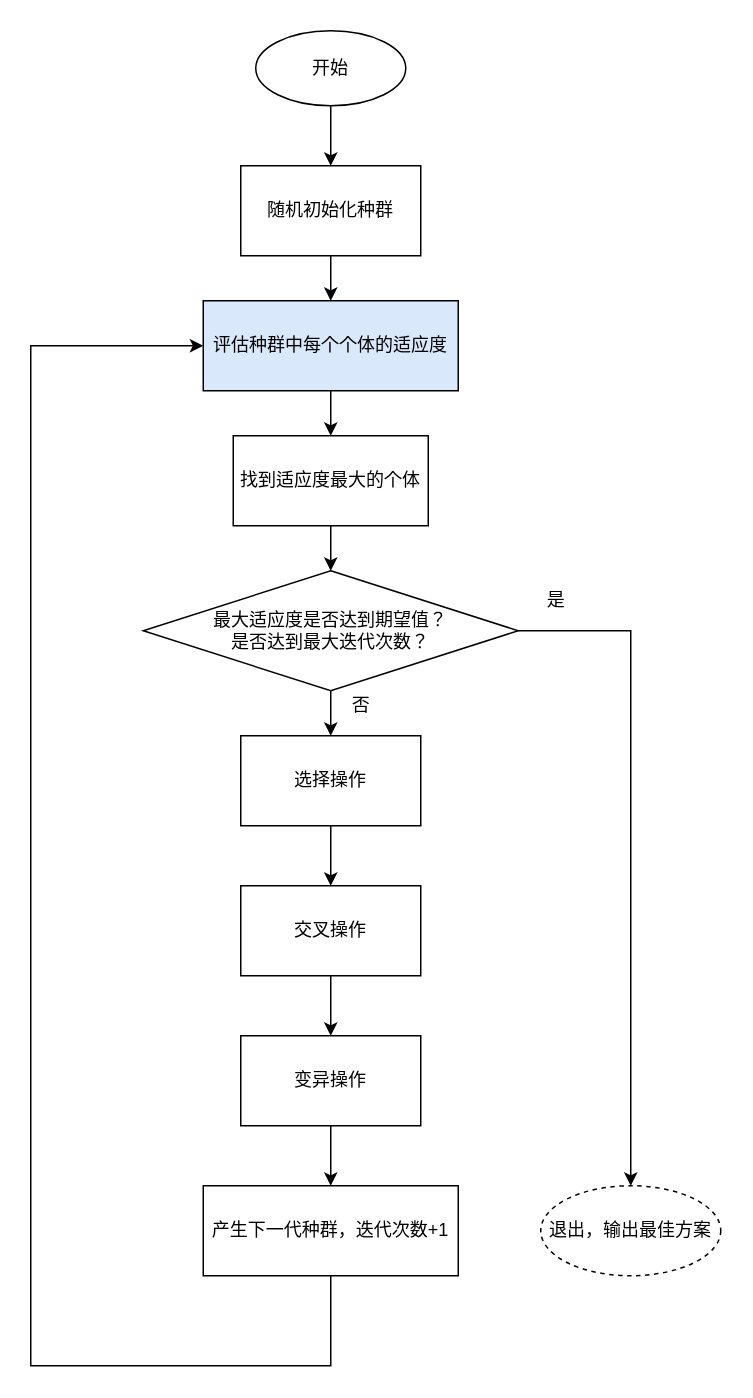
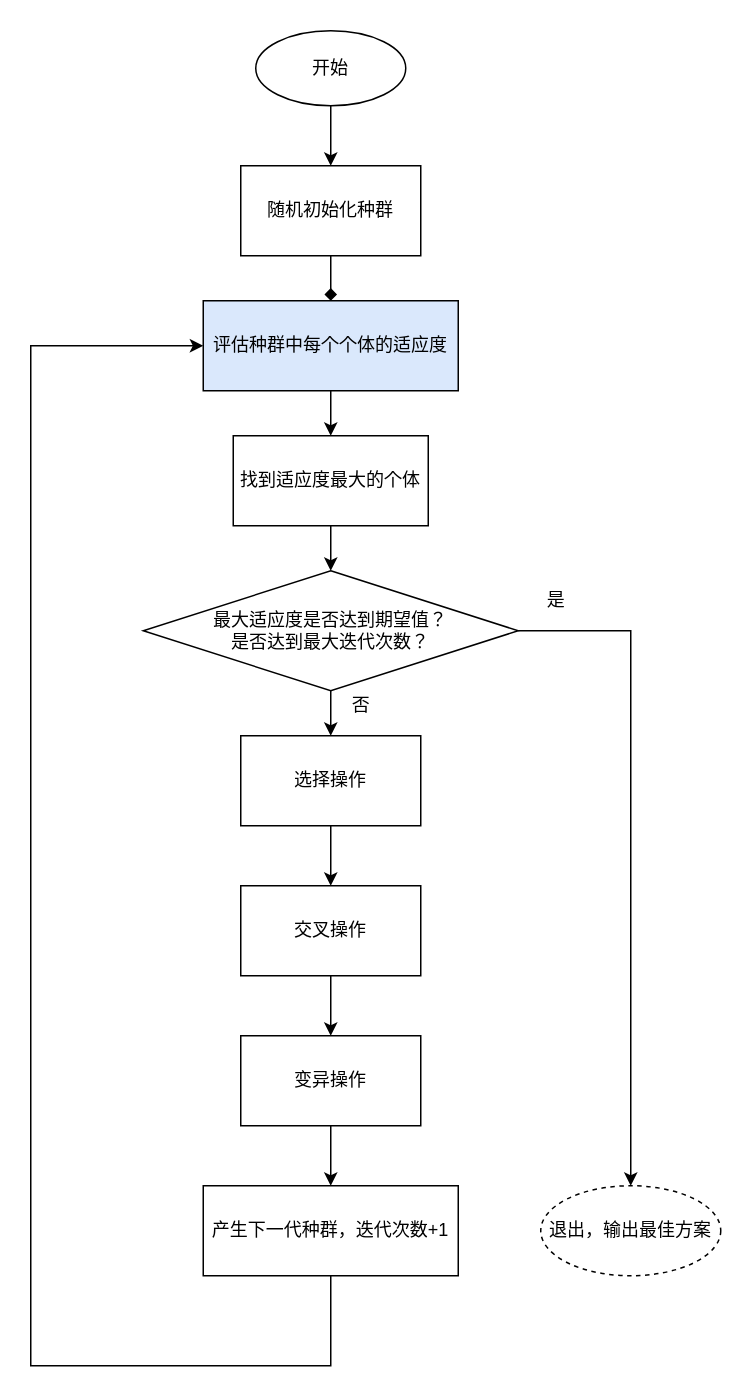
edge "随机初始化种群" -> "评估种群中每个个体的适应度": arrowhead classic -> diamond
